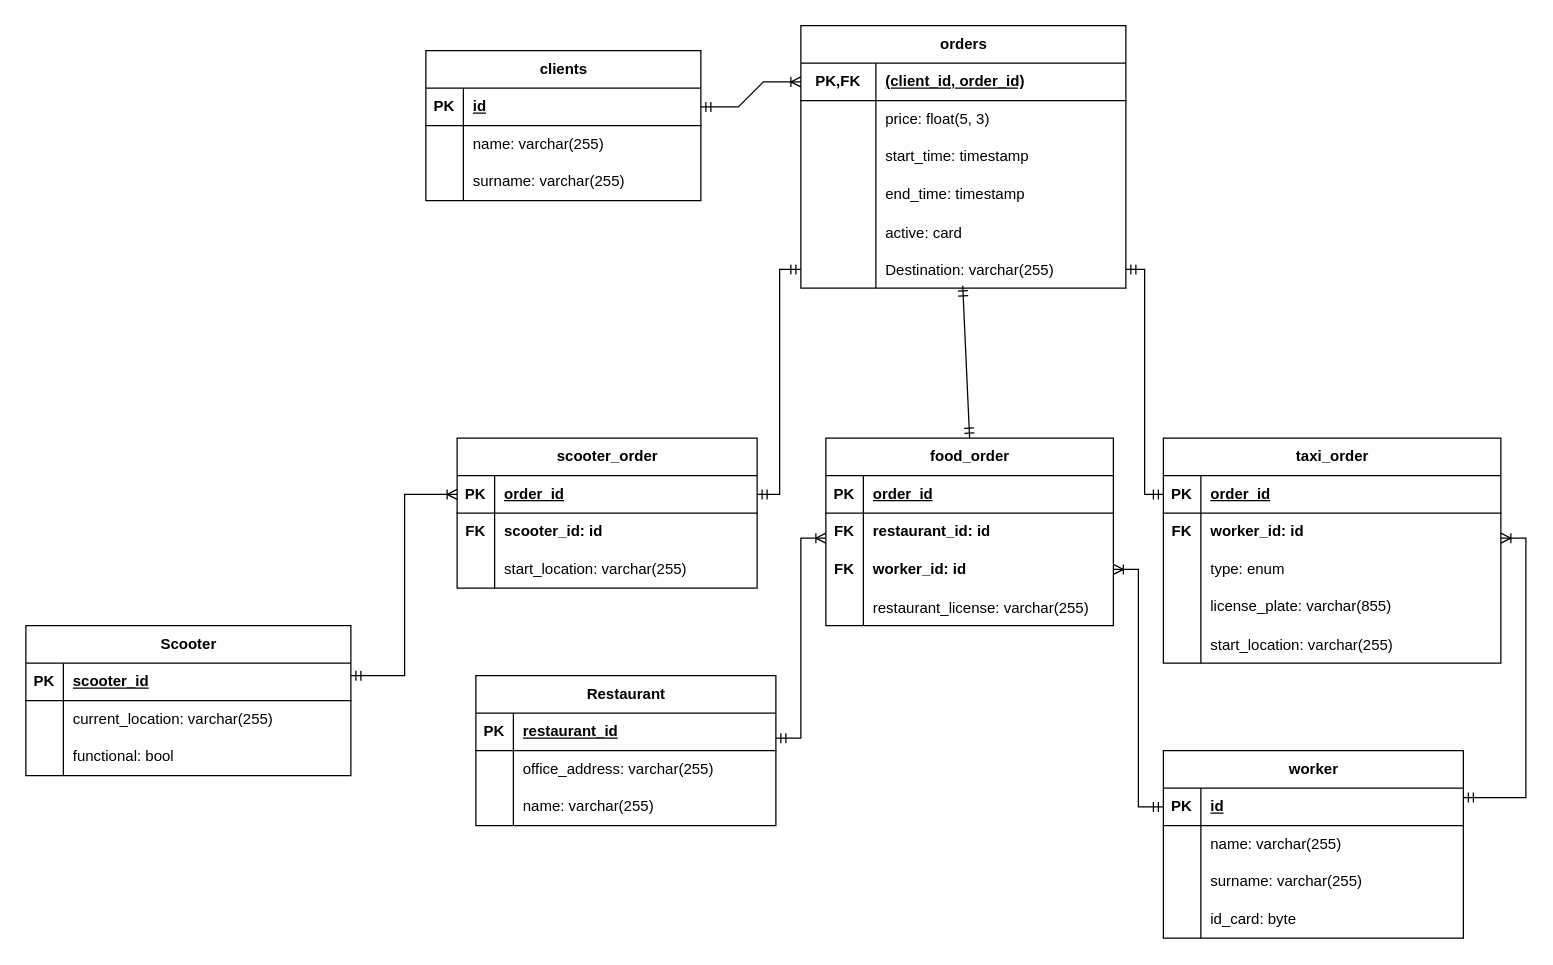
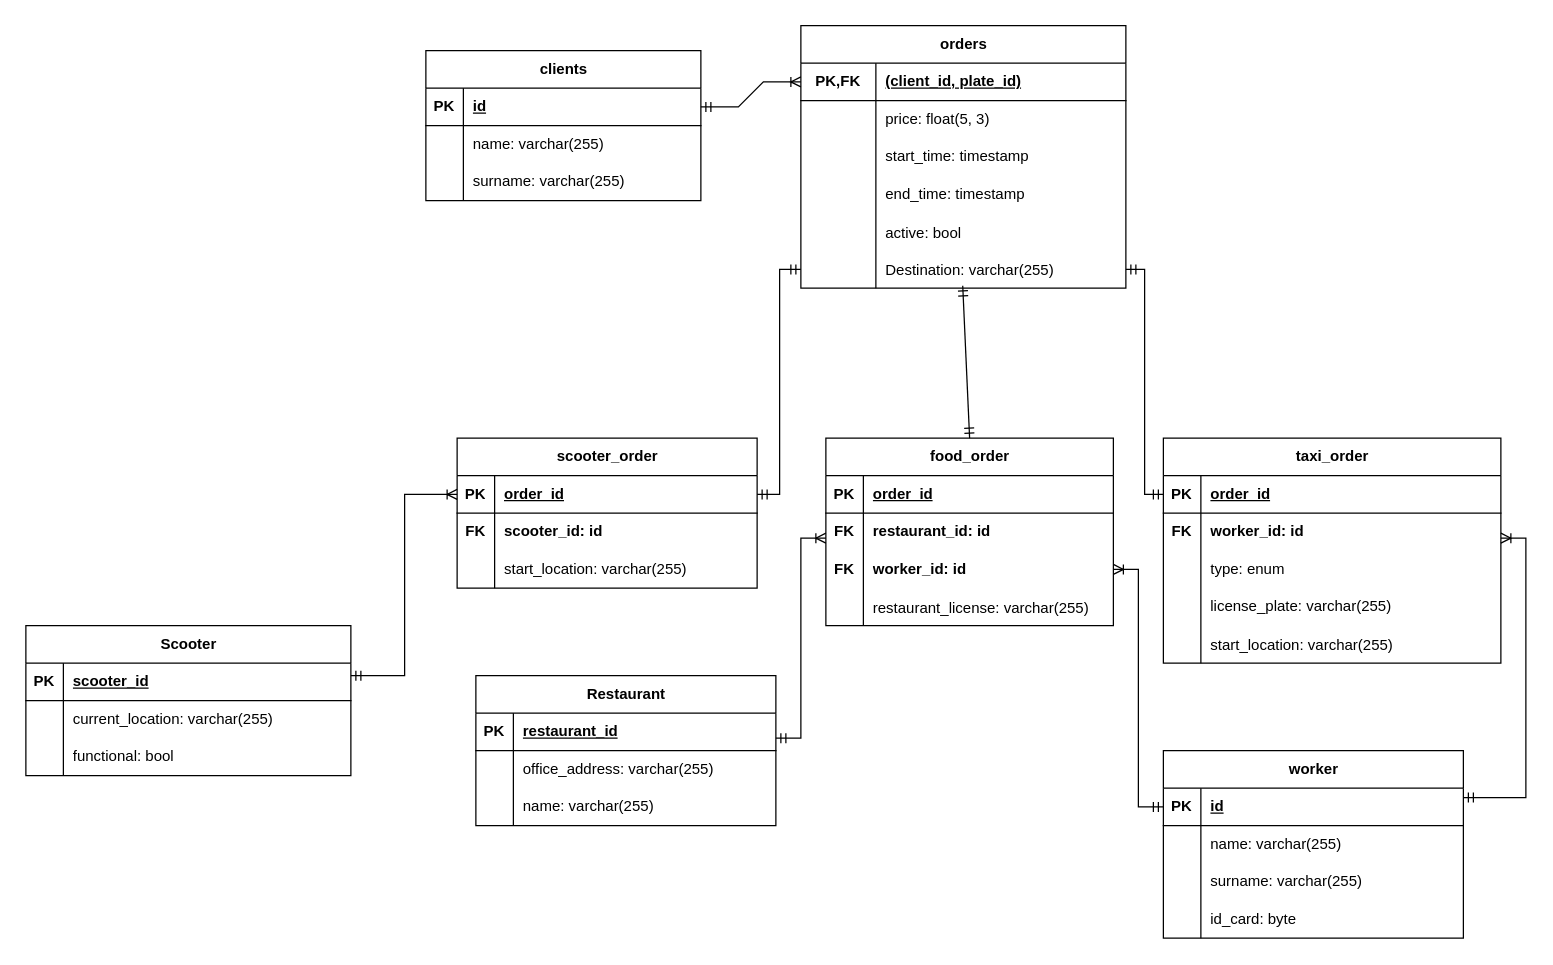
node "(client_id, order_id)": label "(client_id, order_id)" -> "(client_id, plate_id)"
node "active: card": label "active: card" -> "active: bool"
node "license_plate: varchar(855)": label "license_plate: varchar(855)" -> "license_plate: varchar(255)"
